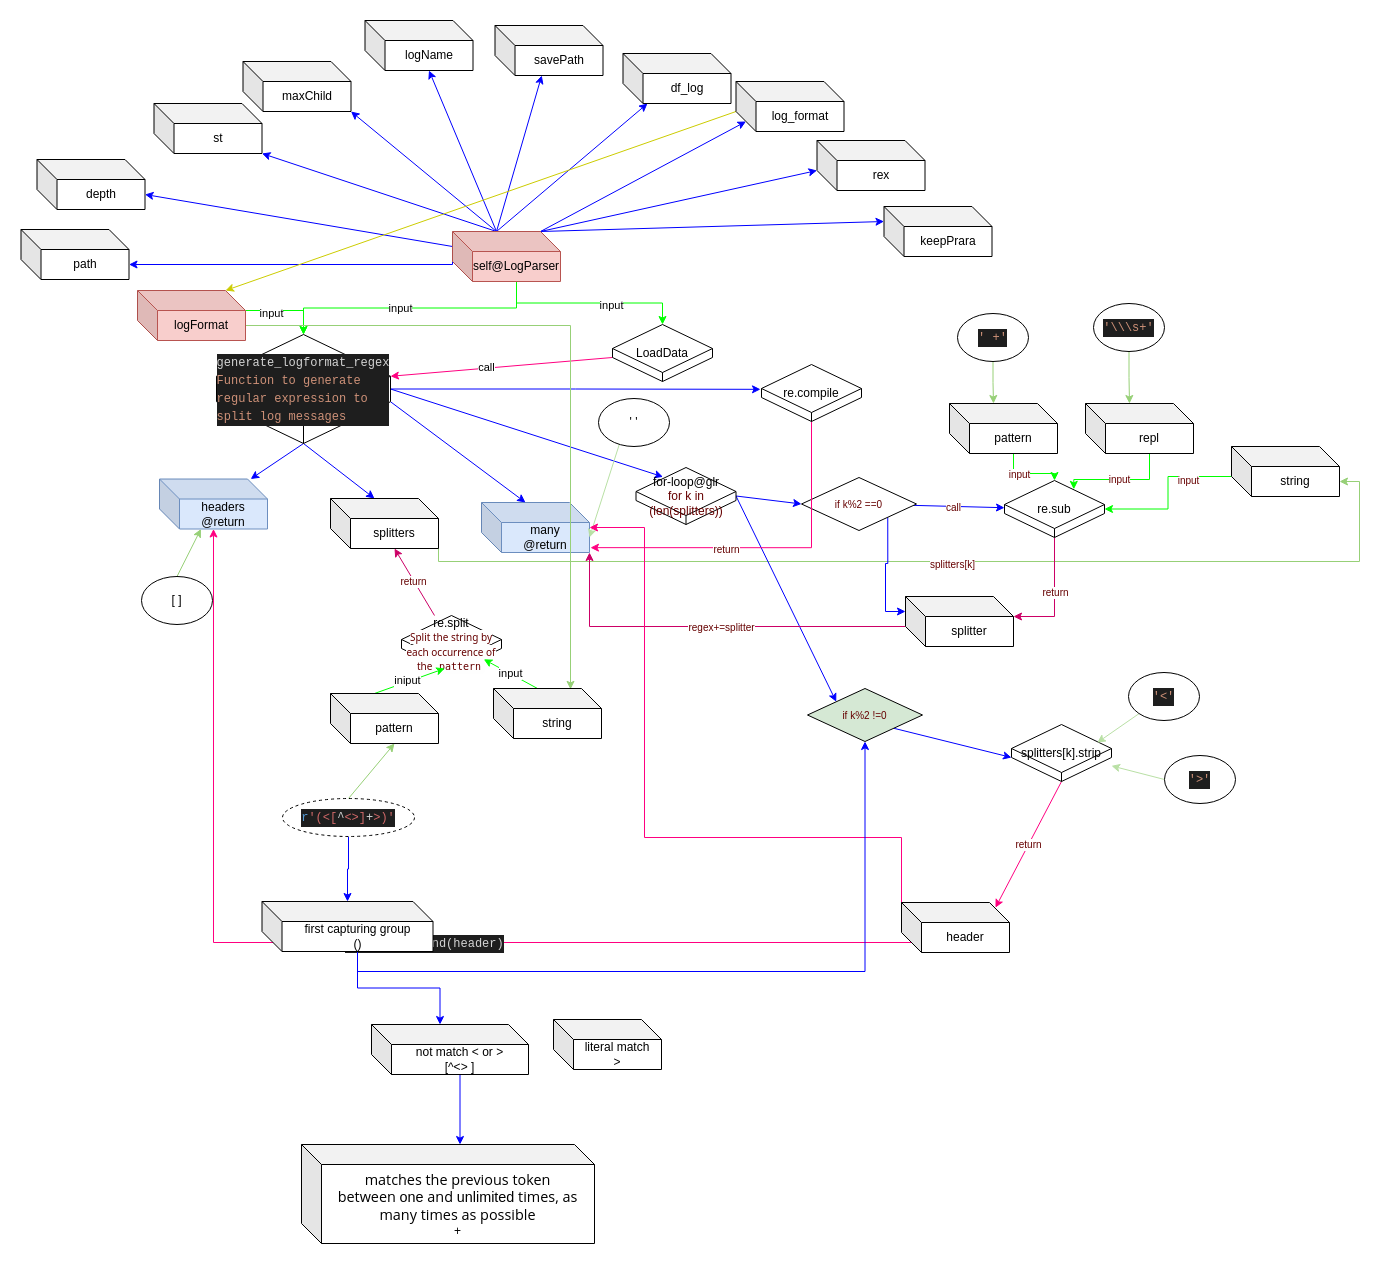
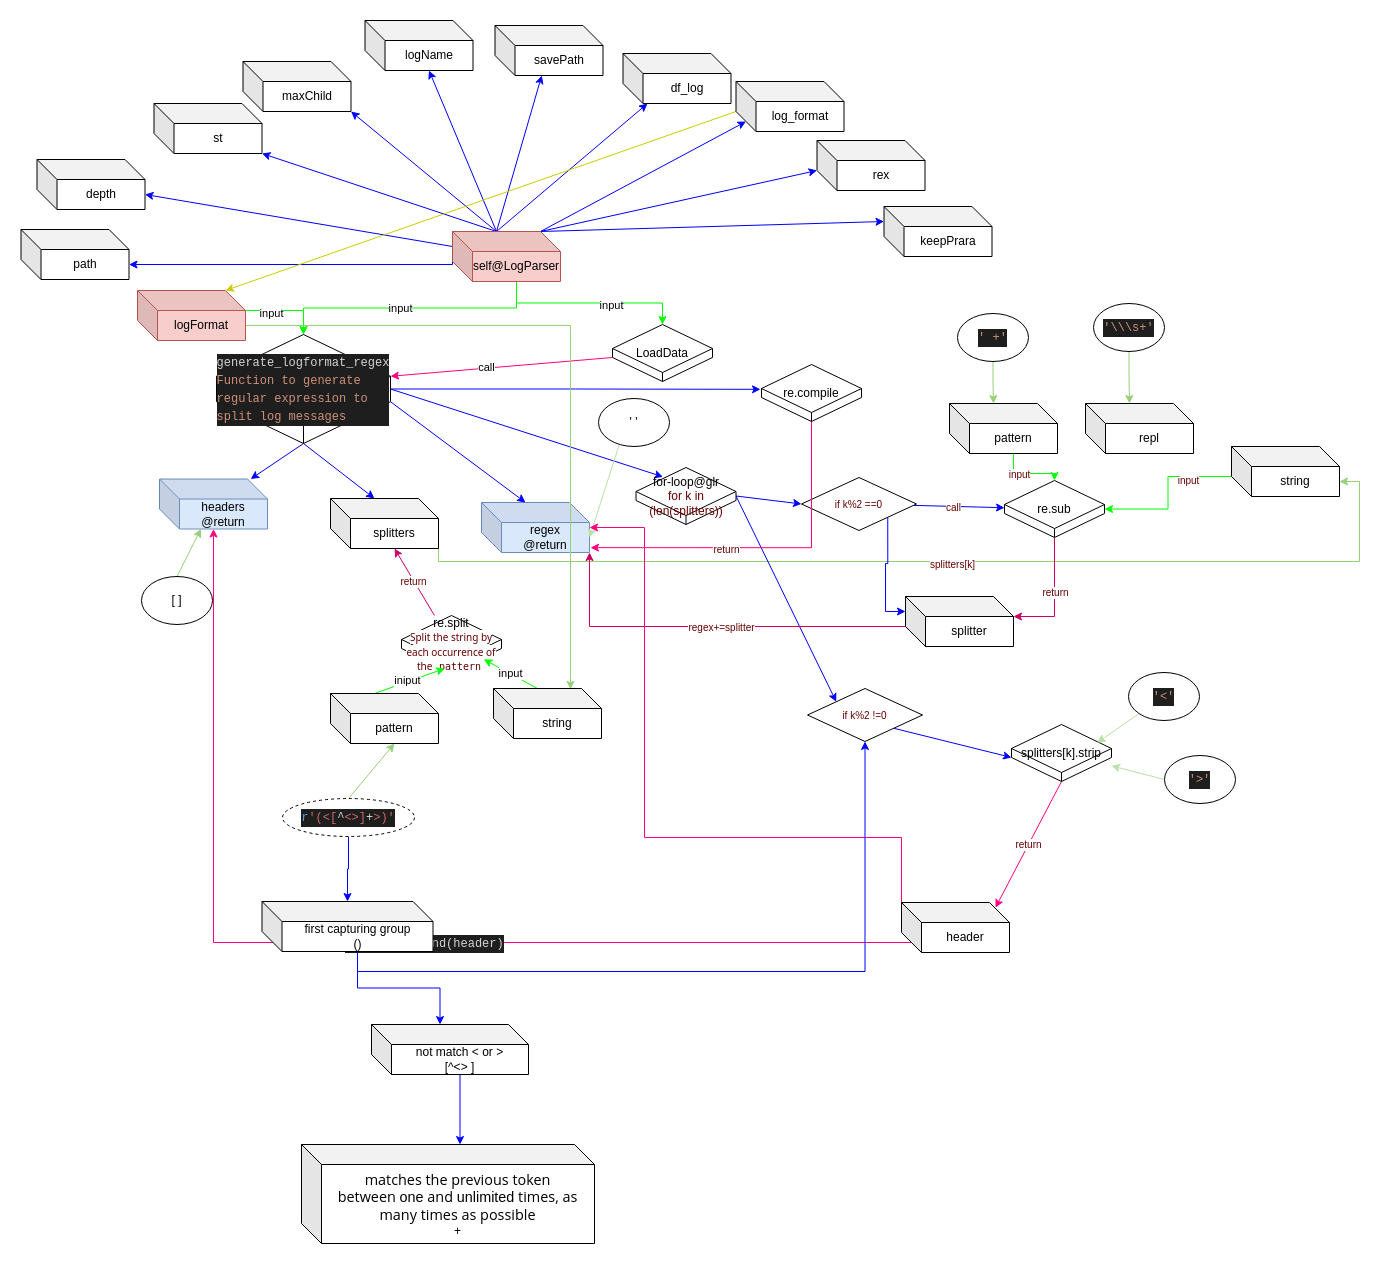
edge "repl" -> "re.sub": removed, label "input"
node "many @return": label "many @return" -> "regex @return"
node "if k%2 !=0": fillcolor #d5e8d4 -> #ffffff
node "literal match >": removed
